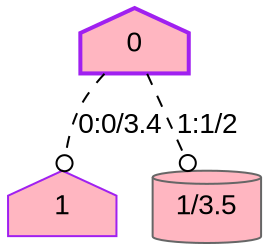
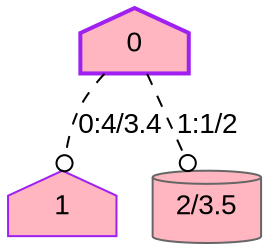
edge "0" -> "1": label "0:0/3.4" -> "0:4/3.4"
node "1/3.5": label "1/3.5" -> "2/3.5"
